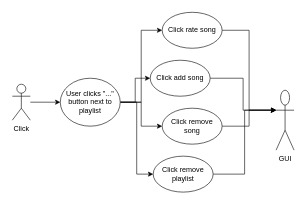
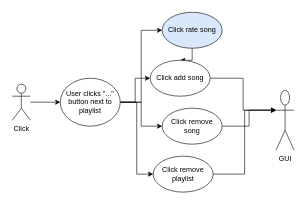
node "Click rate song": fillcolor #ffffff -> #dae8fc
edge "Click rate song" -> "GUI": now "Click rate song" -> "Click add song"
